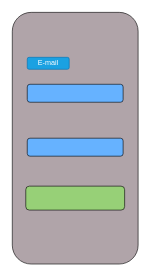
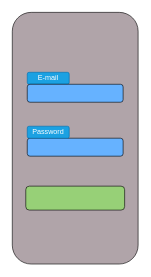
node "E-mail": moved (48, 63) -> (48, 78)
node "Password": added
